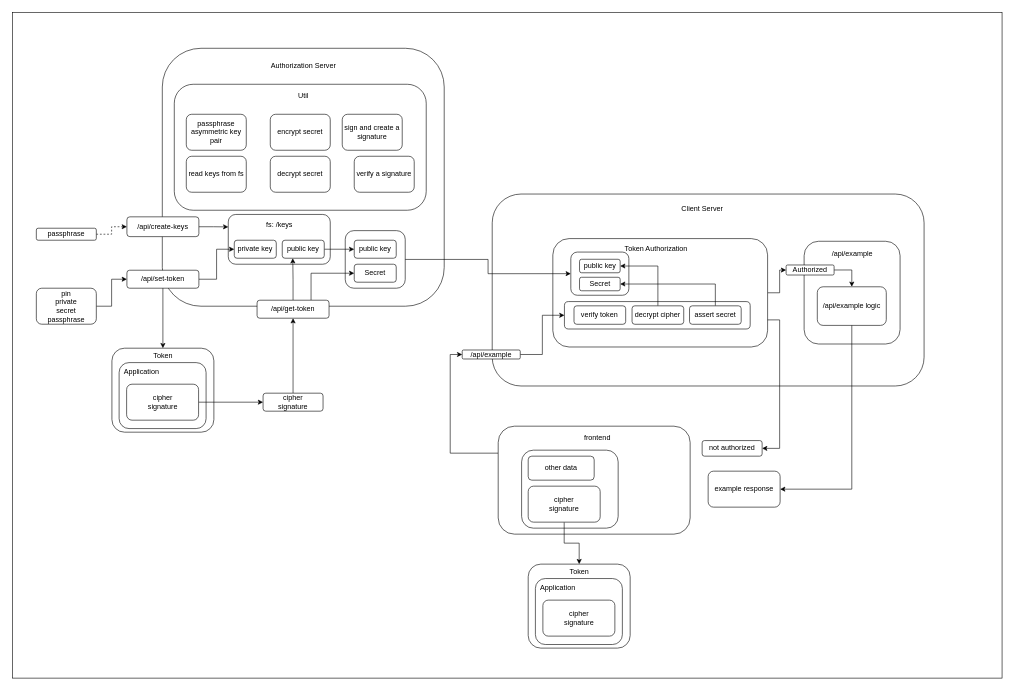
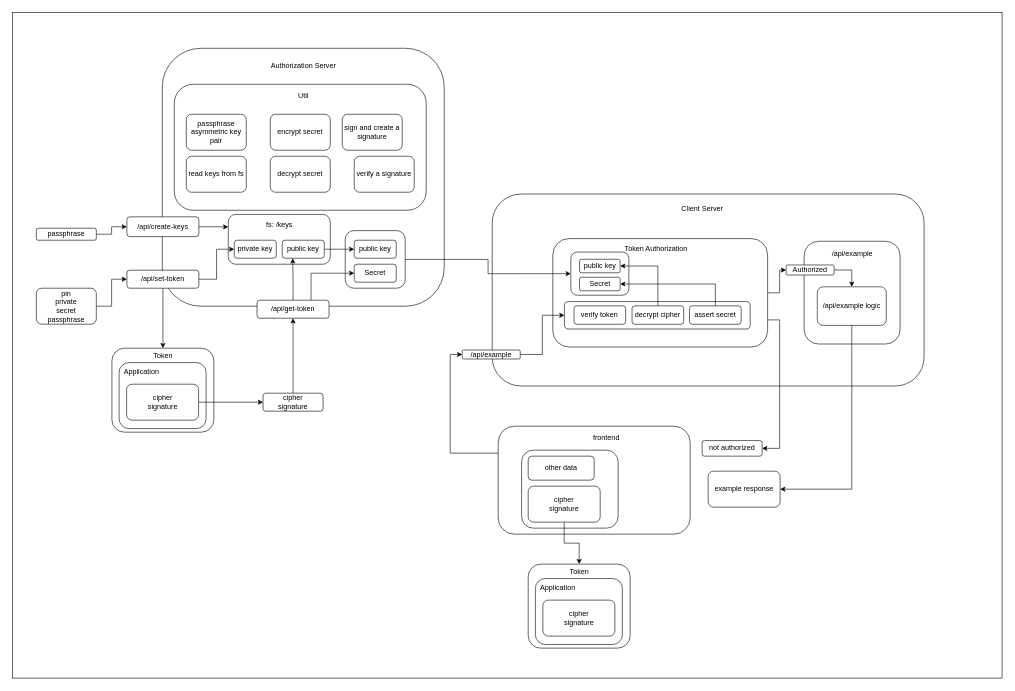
edge "passphrase" -> "/api/create-keys": style dashed -> solid
node "frontend": moved (597, 438) -> (606, 438)
